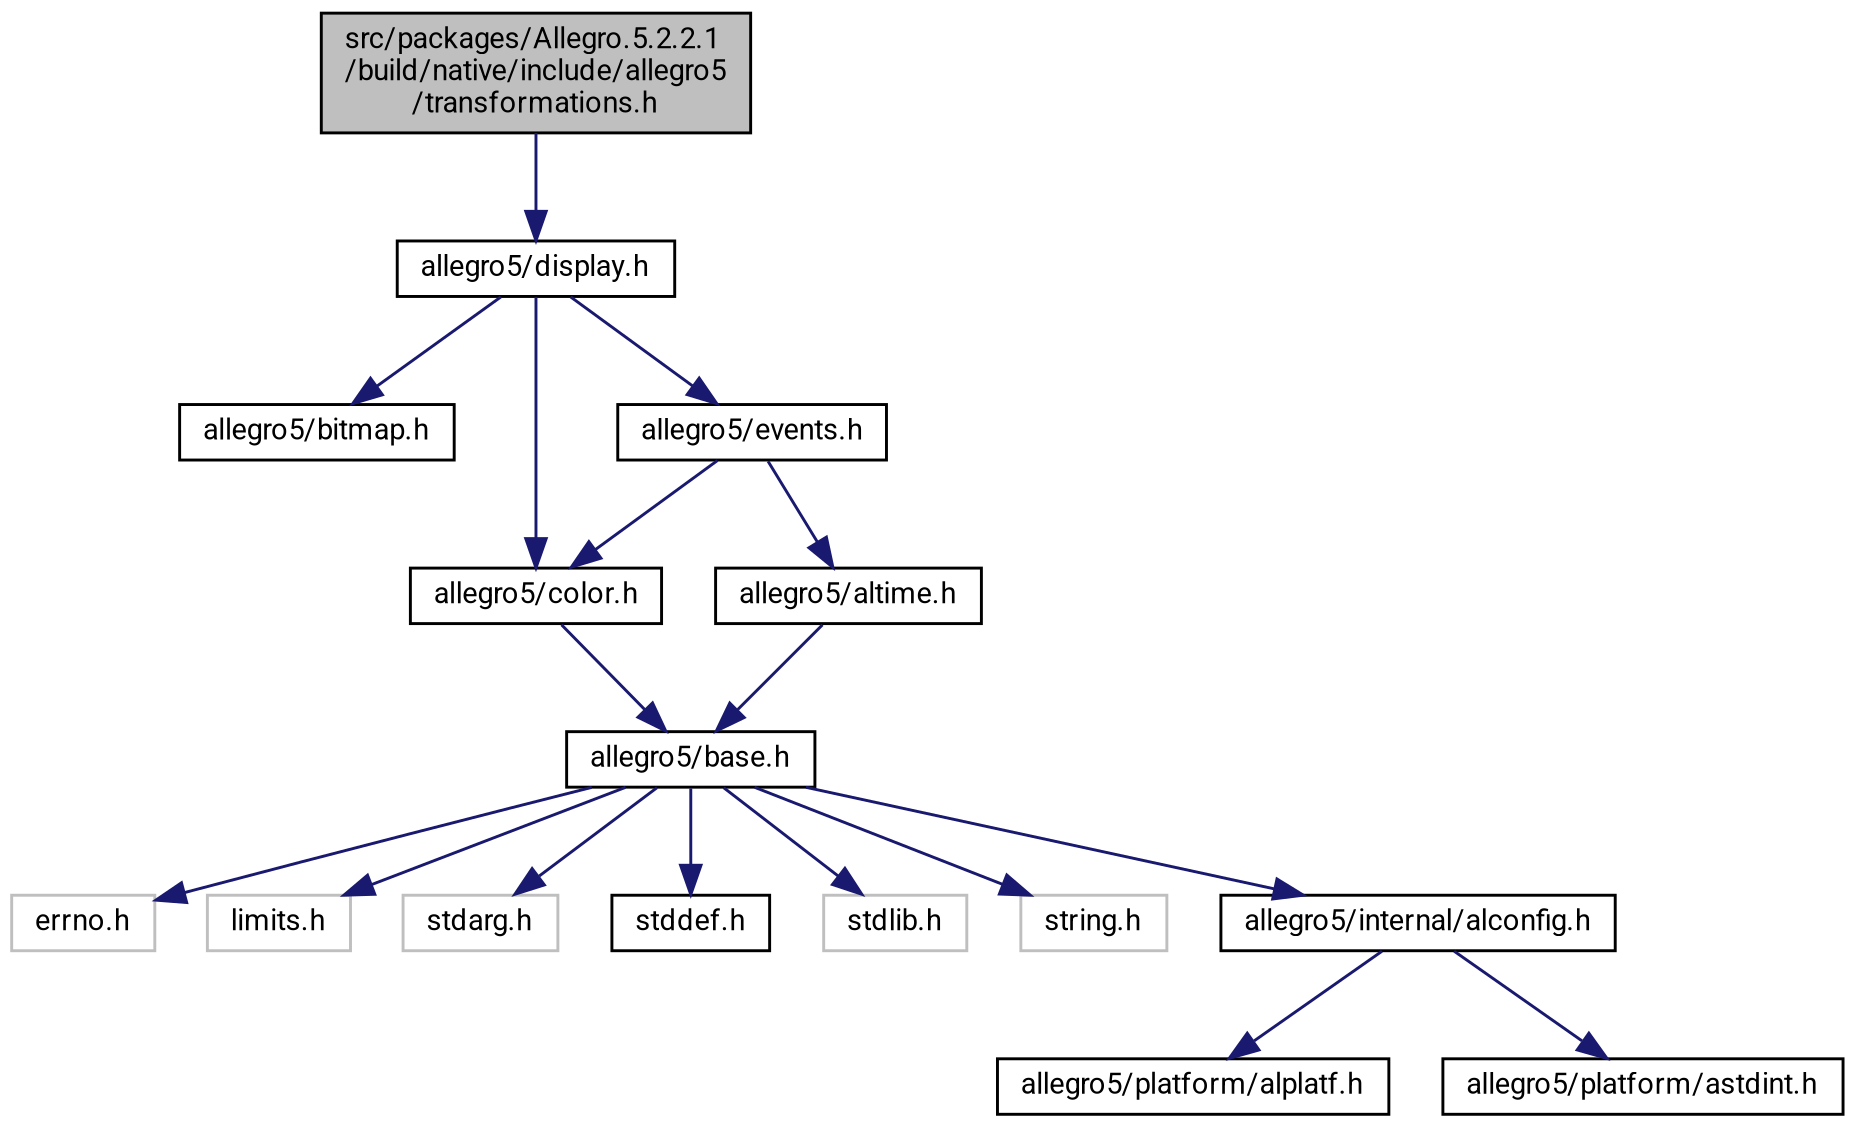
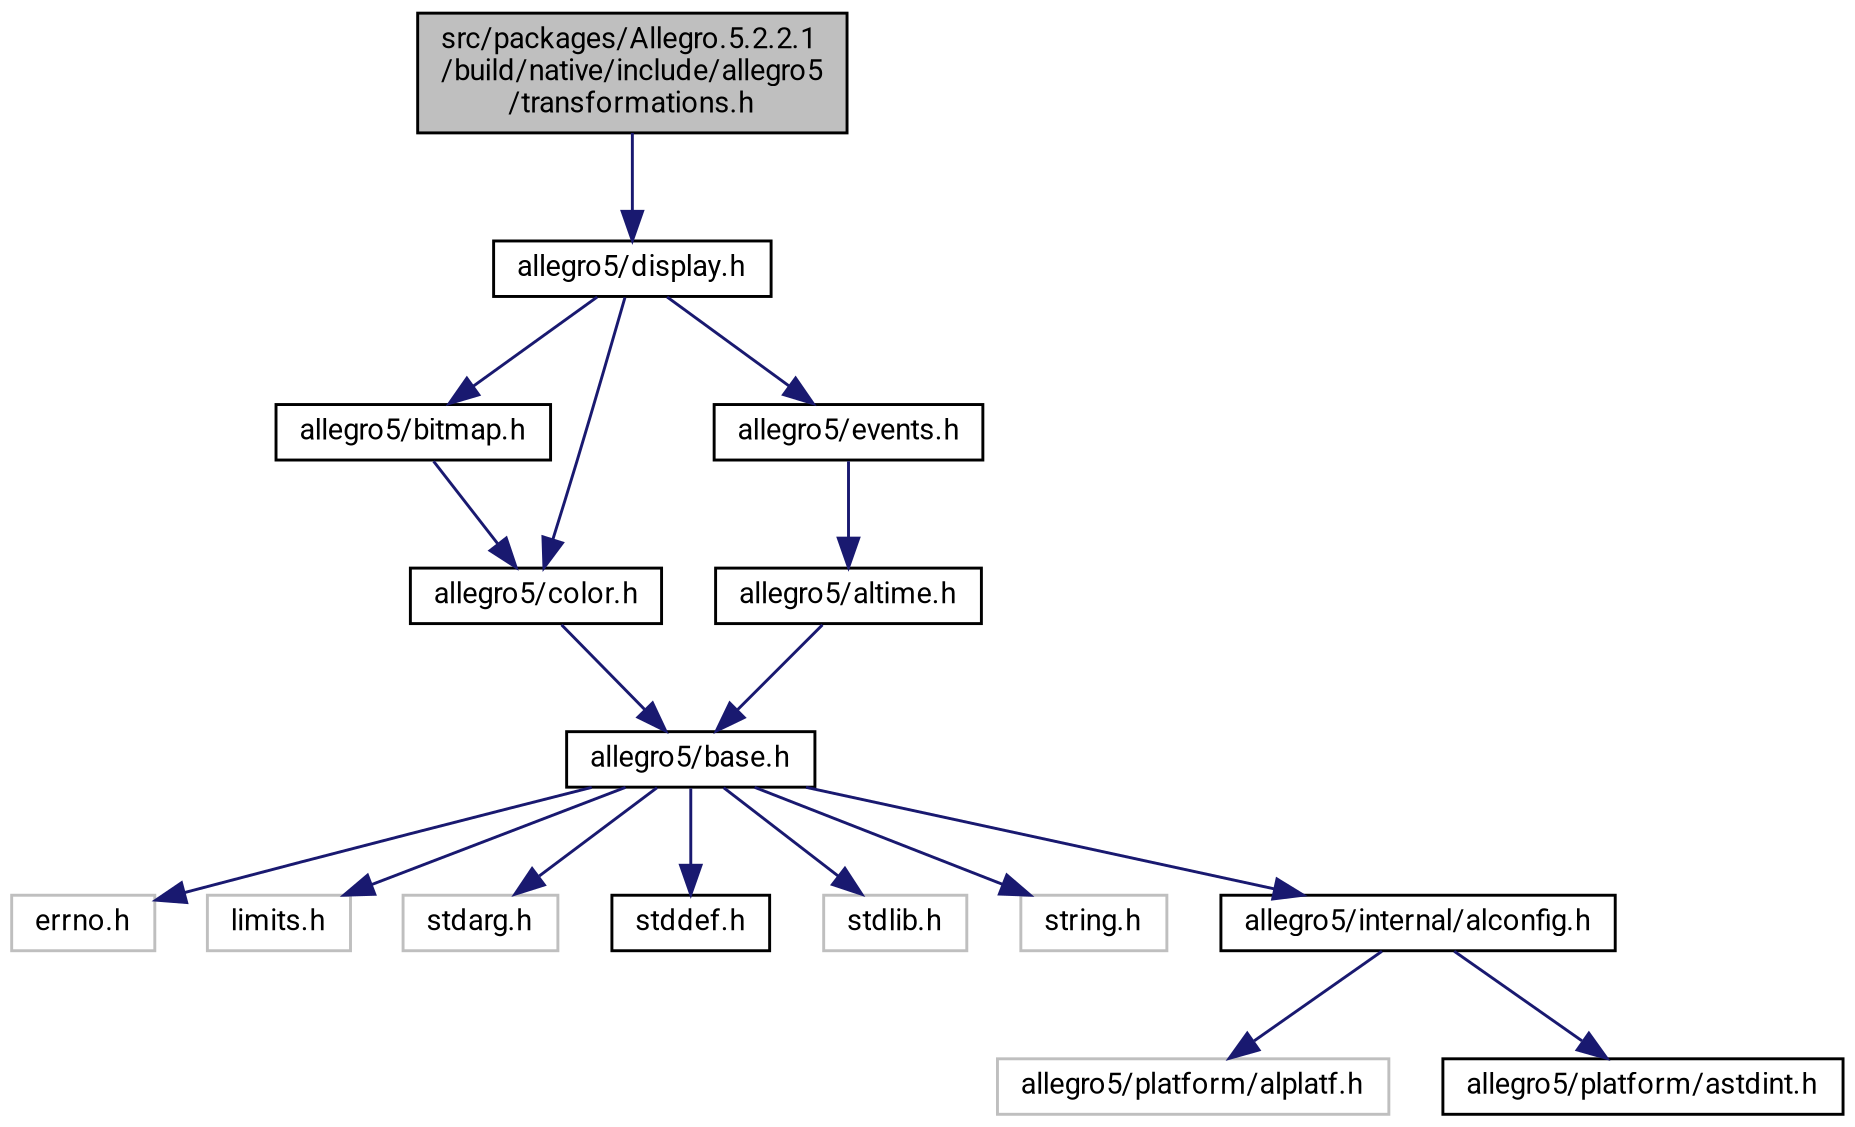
edge "allegro5/events.h" -> "allegro5/color.h": now "allegro5/bitmap.h" -> "allegro5/color.h"
node "allegro5/platform/alplatf.h": color black -> grey75
